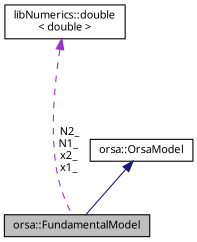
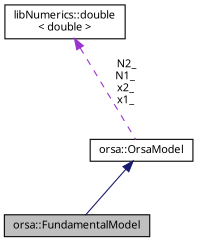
edge "orsa::FundamentalModel" -> "libNumerics::double < double >": now "orsa::OrsaModel" -> "libNumerics::double < double >"
